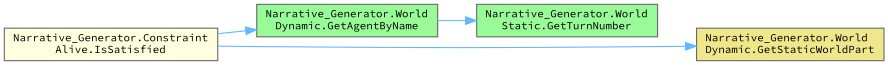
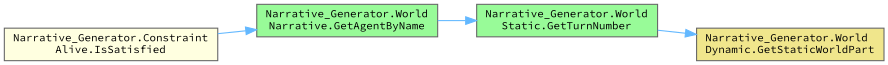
node "Narrative_Generator.World Dynamic.GetAgentByName": label "Narrative_Generator.World Dynamic.GetAgentByName" -> "Narrative_Generator.World Narrative.GetAgentByName"
edge "Narrative_Generator.Constraint Alive.IsSatisfied" -> "Narrative_Generator.World Dynamic.GetStaticWorldPart": now "Narrative_Generator.World Static.GetTurnNumber" -> "Narrative_Generator.World Dynamic.GetStaticWorldPart"
